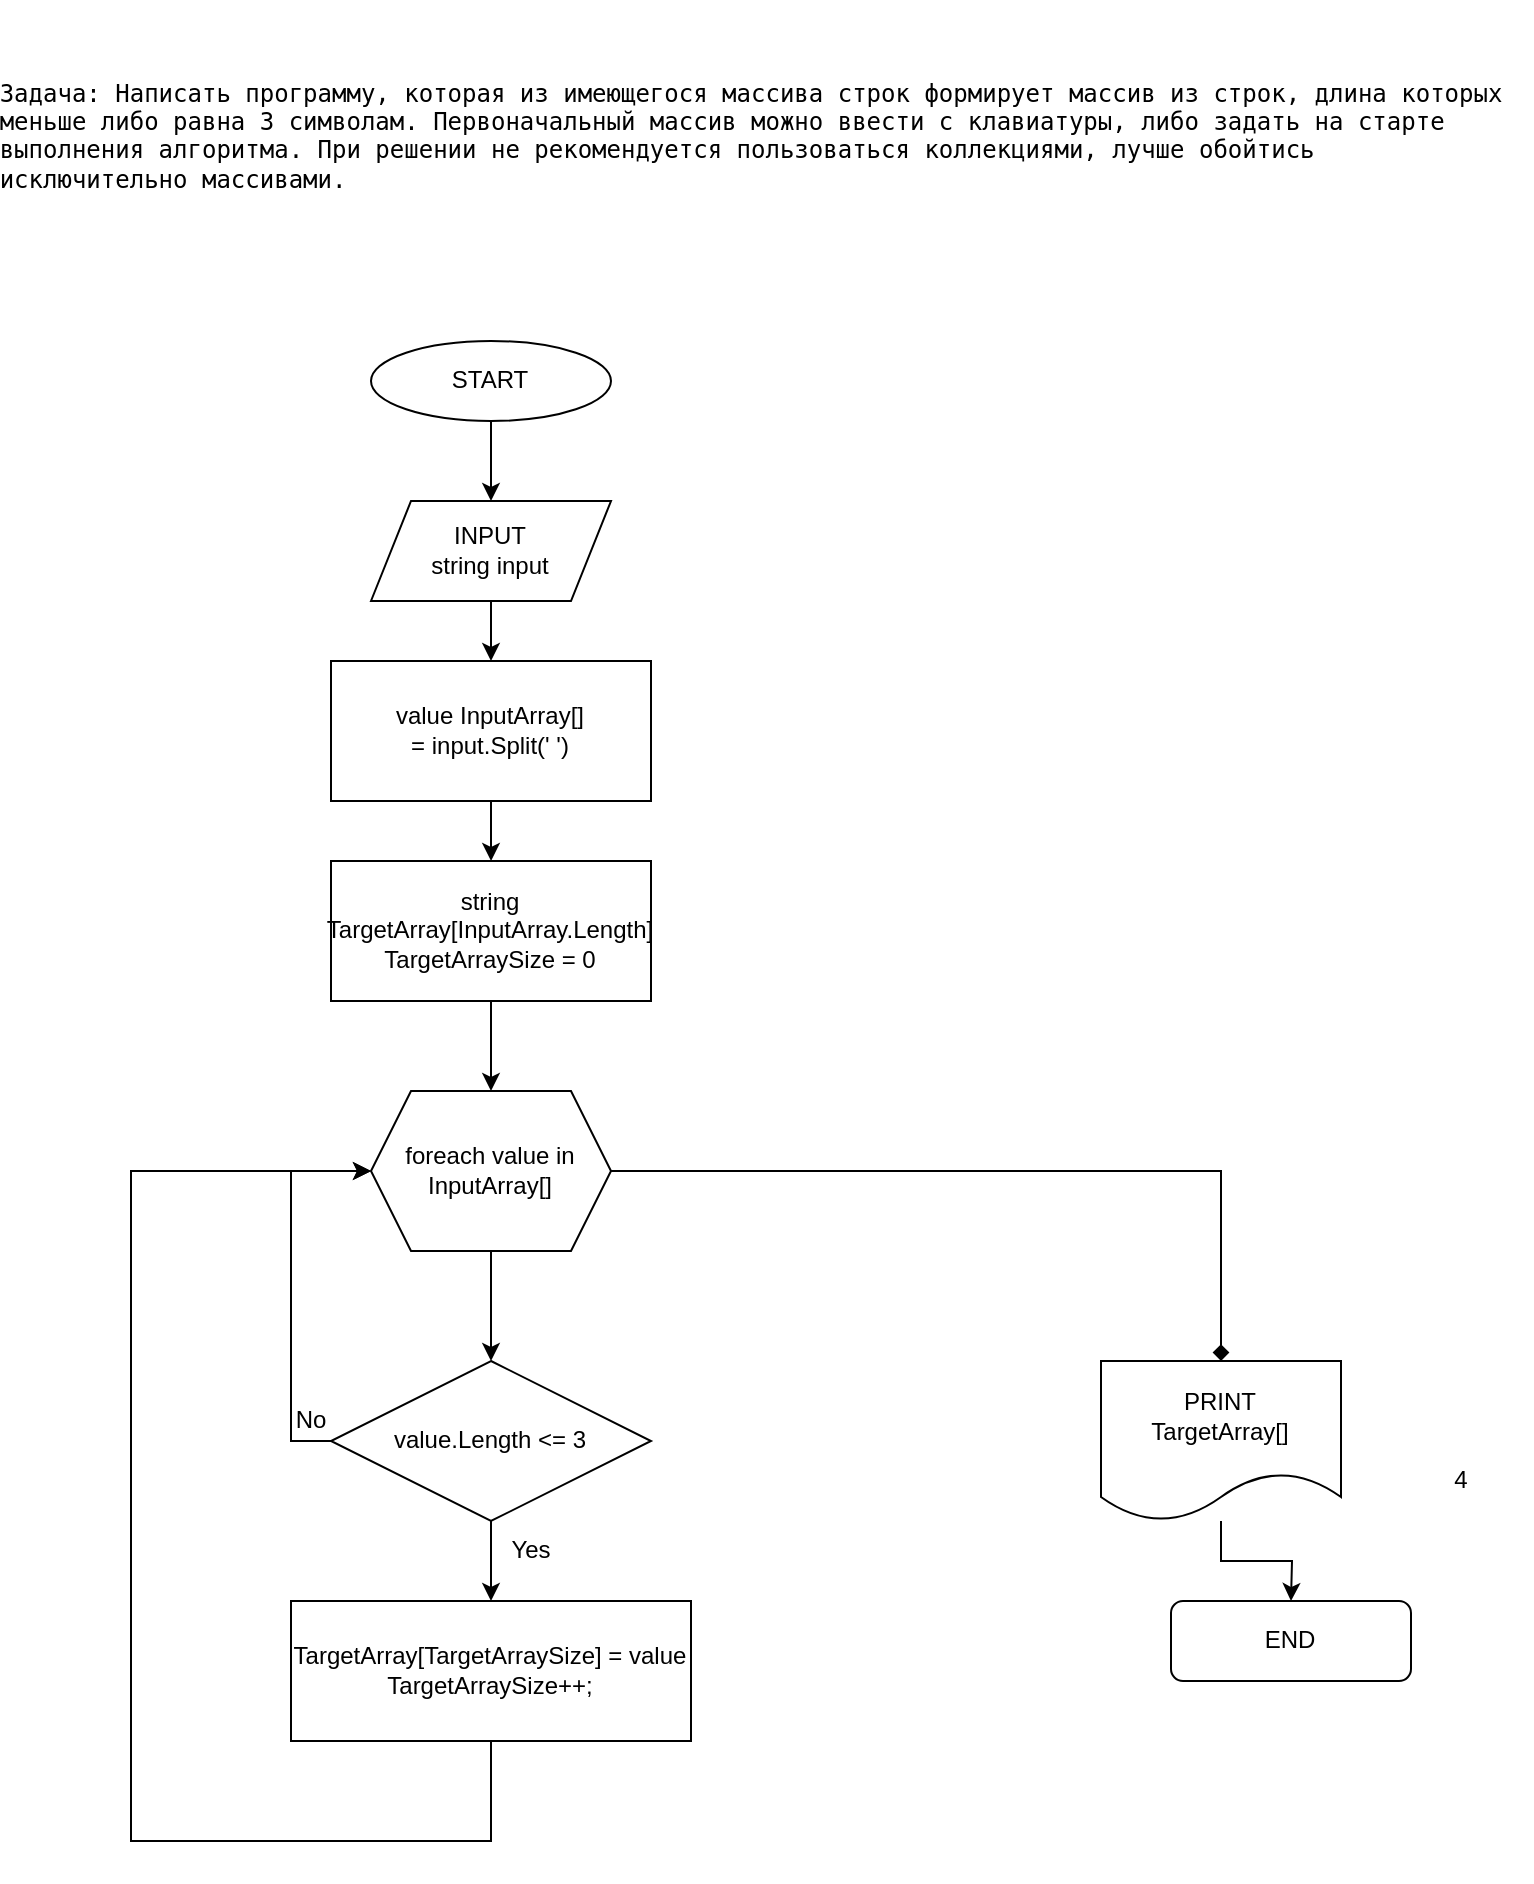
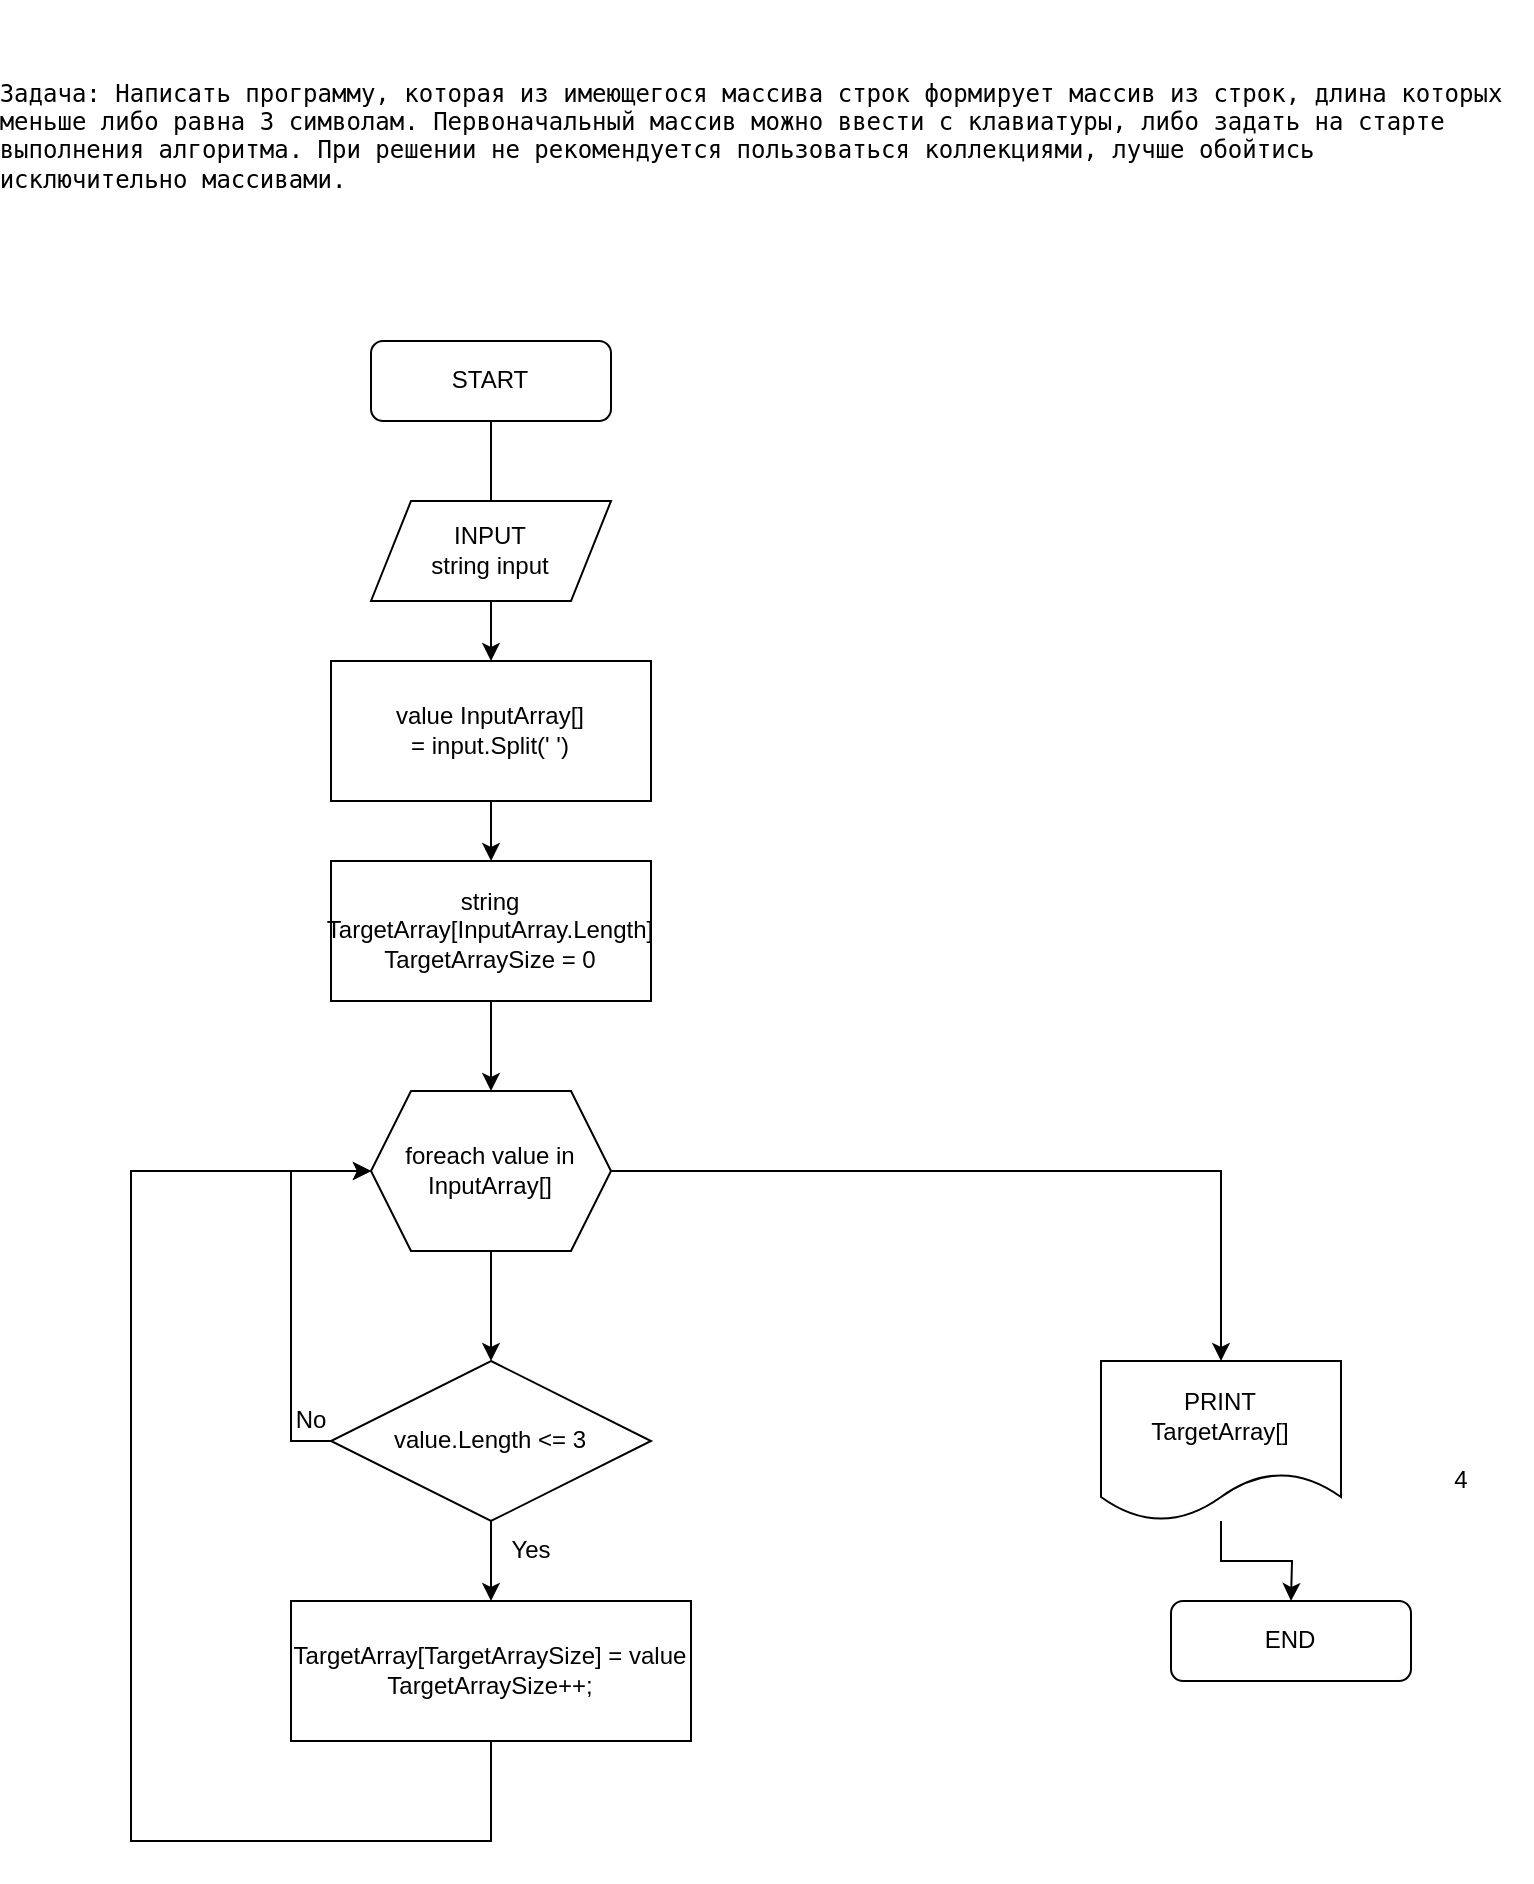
node "START": shape ellipse -> rounded rectangle
edge "START" -> "INPUT string input": arrowhead classic -> none
edge "foreach value in InputArray[]" -> "PRINT TargetArray[]": arrowhead diamond -> classic
